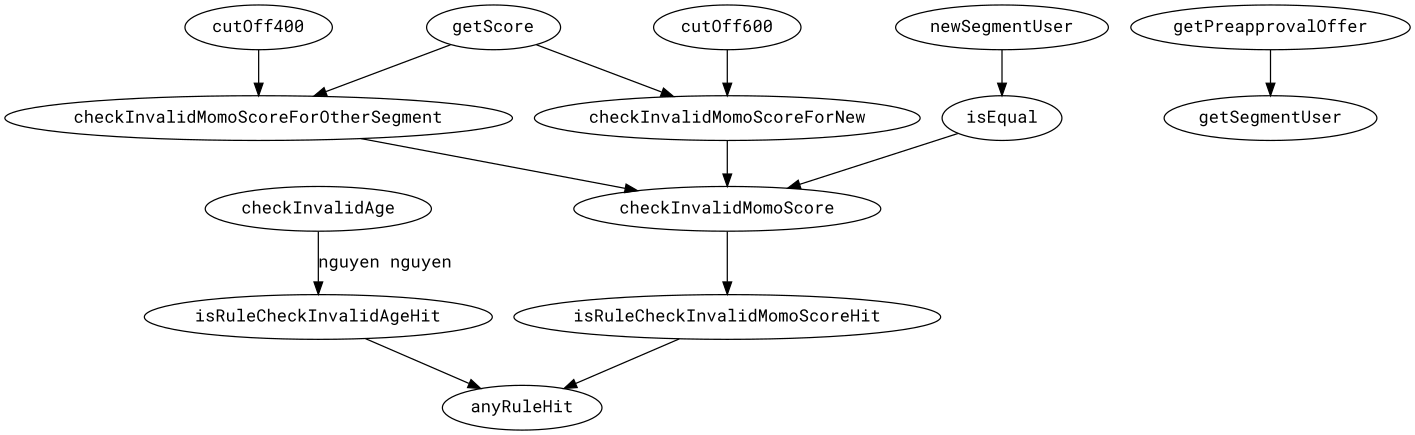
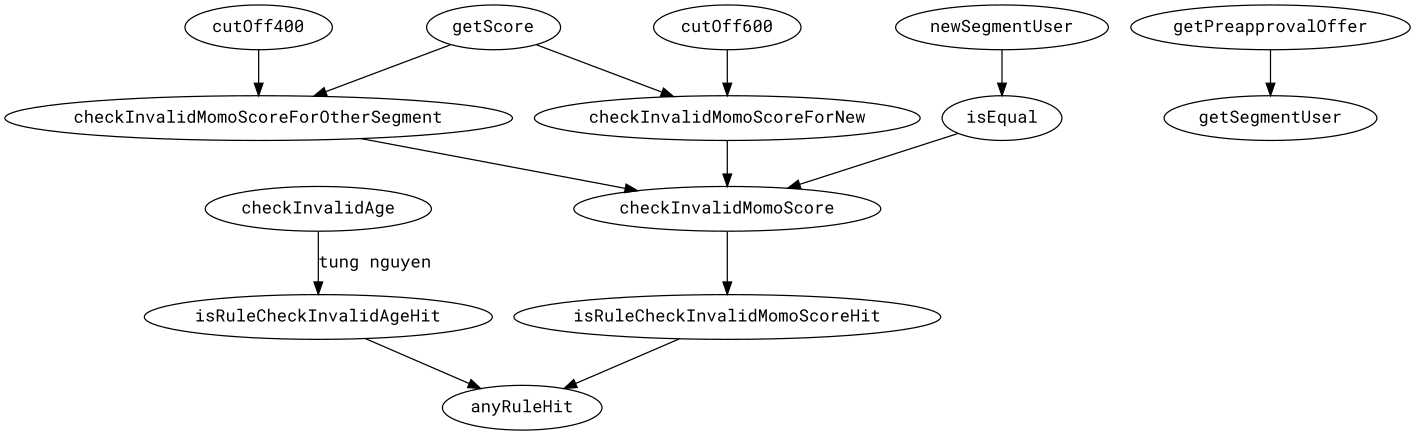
edge "checkInvalidAge" -> "isRuleCheckInvalidAgeHit": label "nguyen nguyen" -> "tung nguyen"
